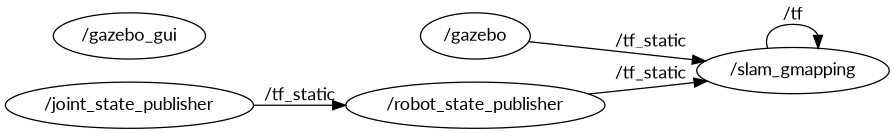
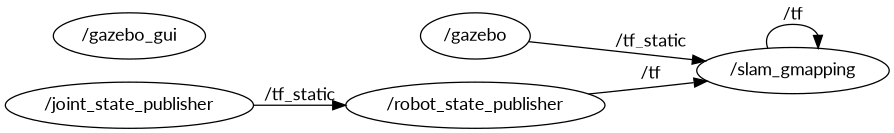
edge "/robot_state_publisher" -> "/slam_gmapping": label "/tf_static" -> "/tf"
